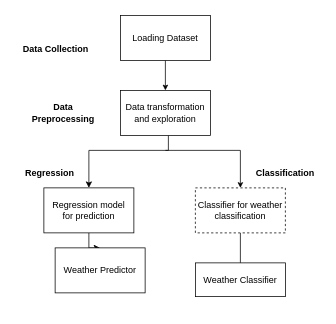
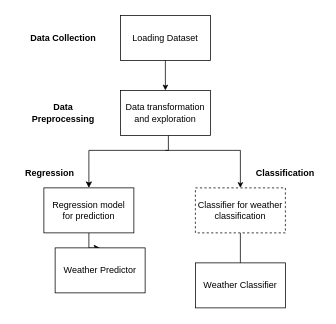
node "Data Collection": moved (56, 49) -> (63, 38)
node "Weather Classifier": size 90x34 -> 90x45
